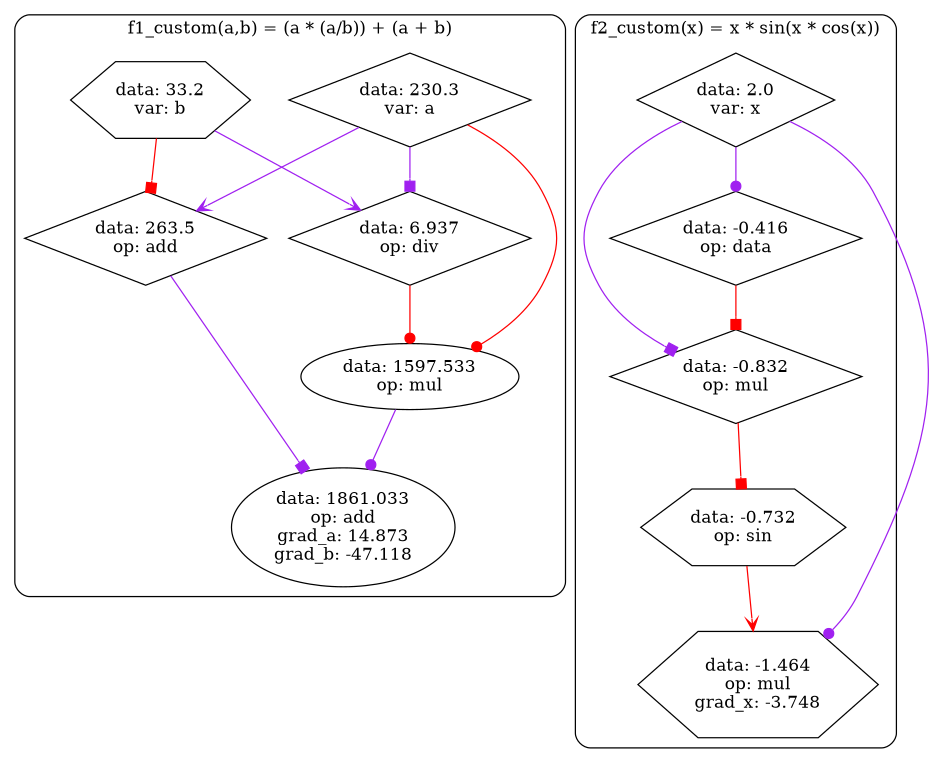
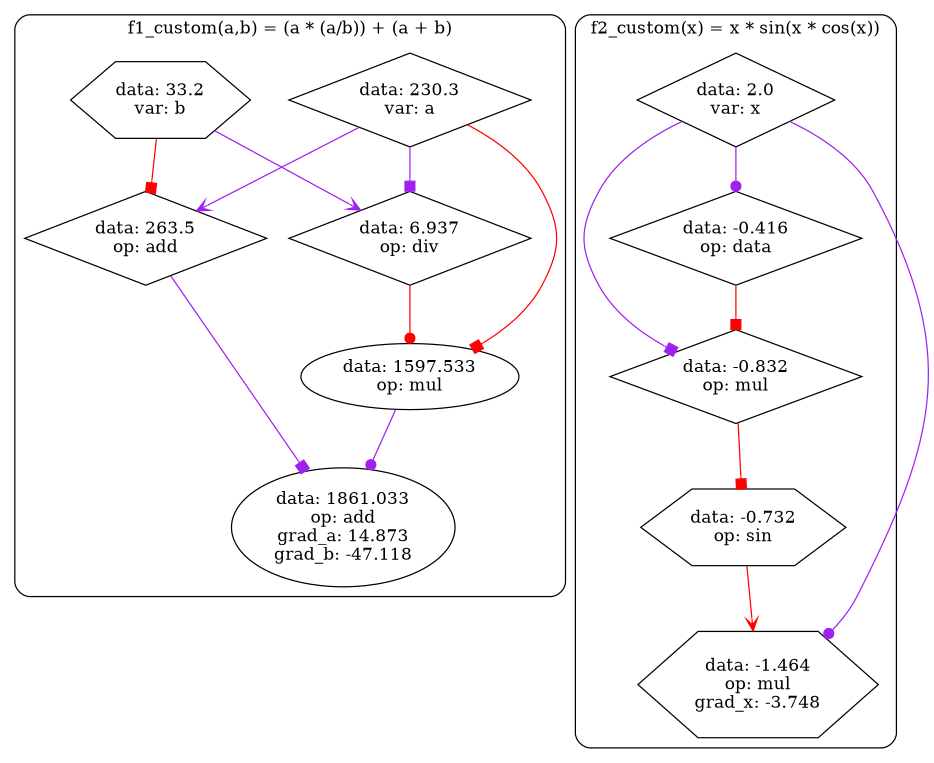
edge "data: 230.3 var: a" -> "data: 1597.533 op: mul": arrowhead dot -> box
